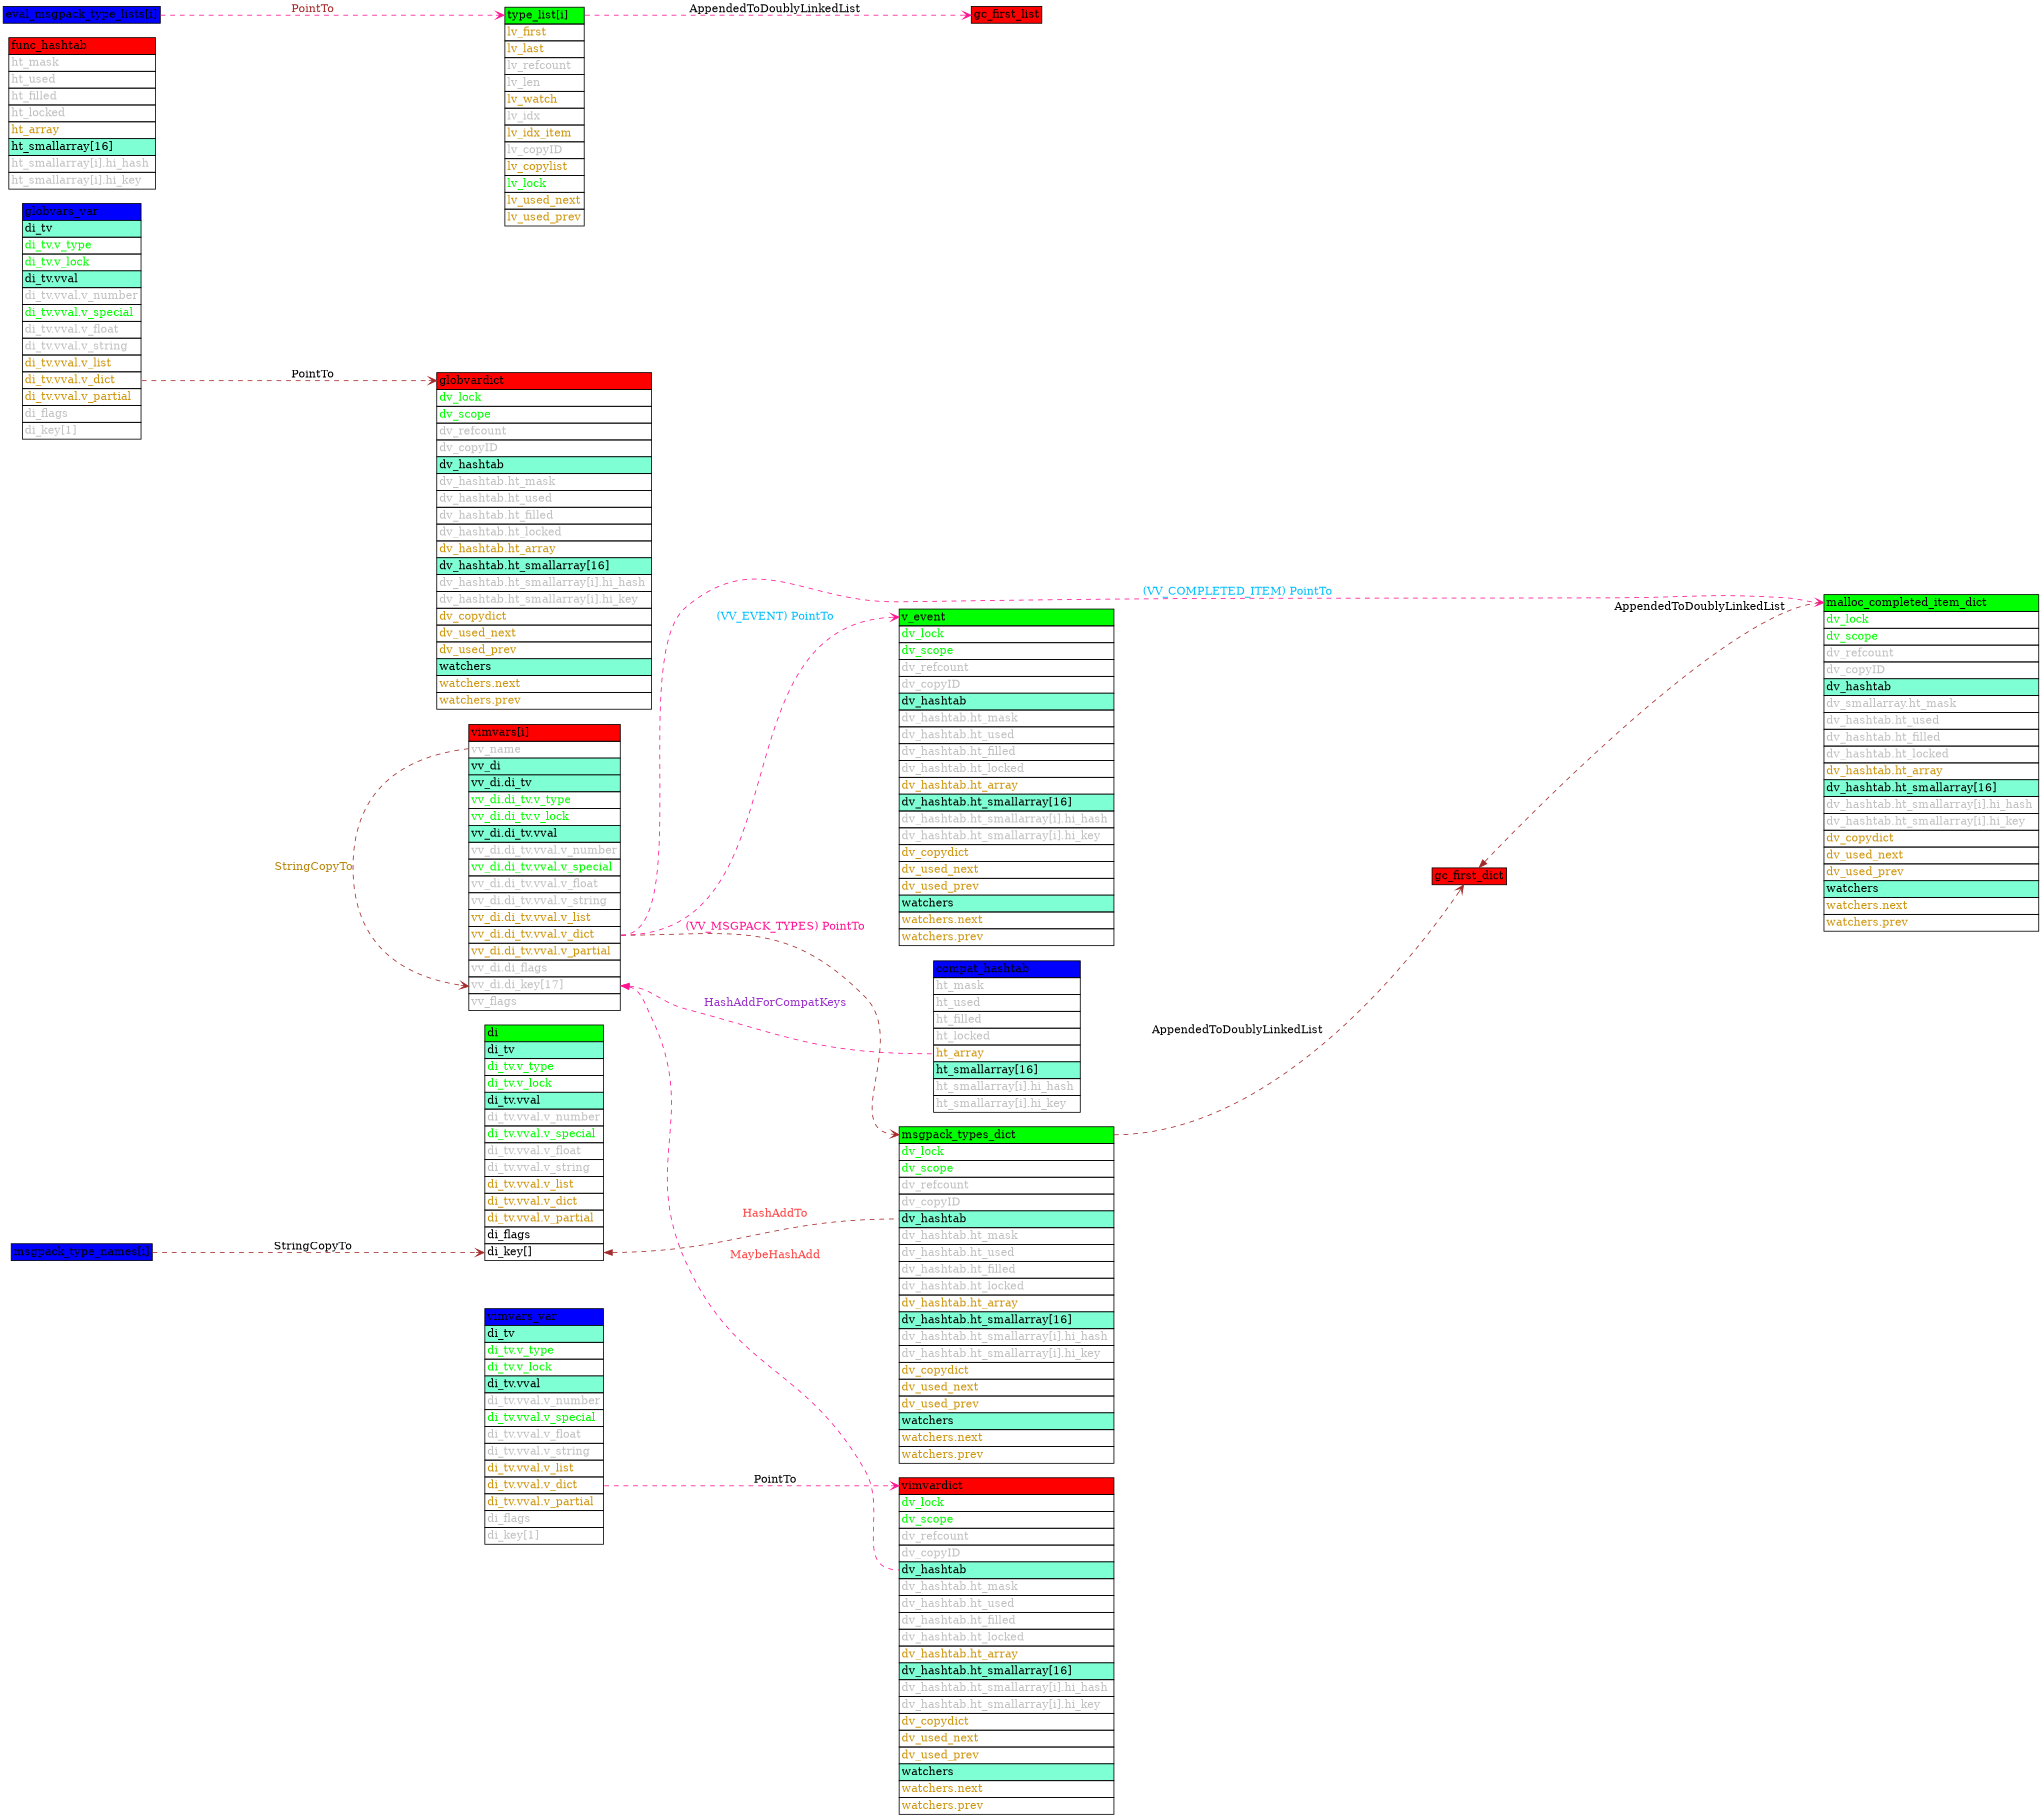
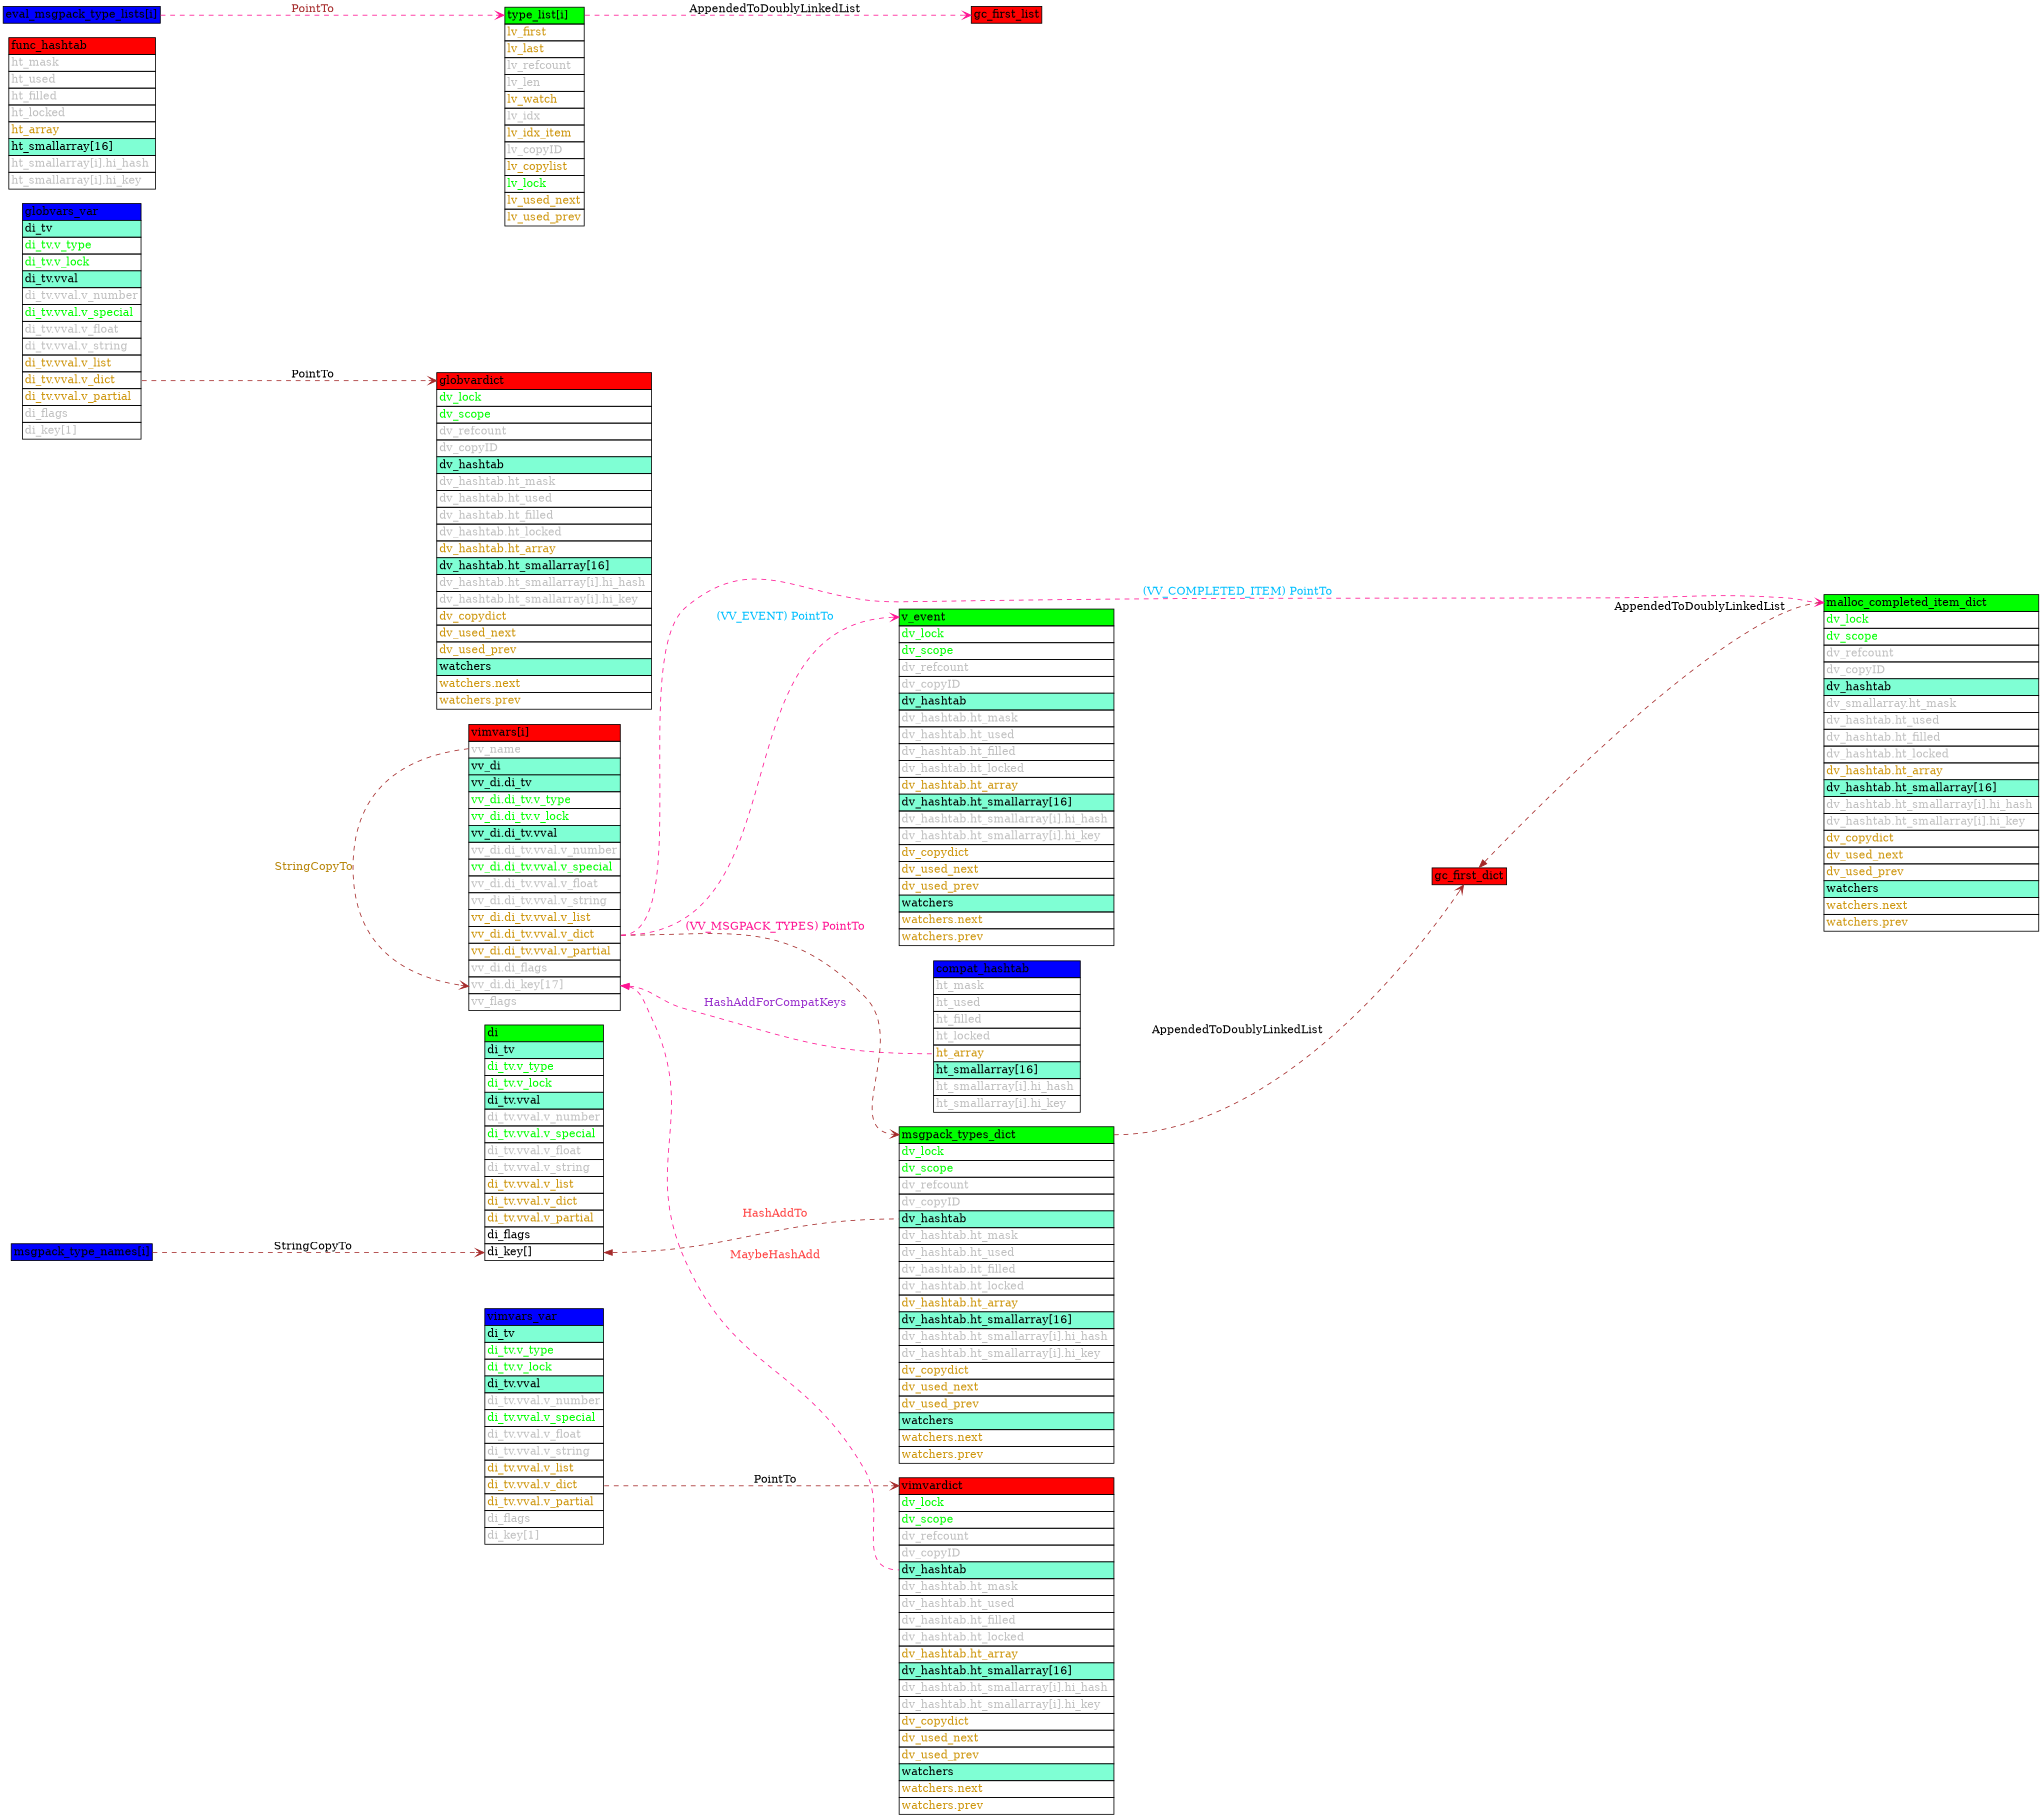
edge "vimvars_var" -> "vimvardict": color deeppink -> brown
